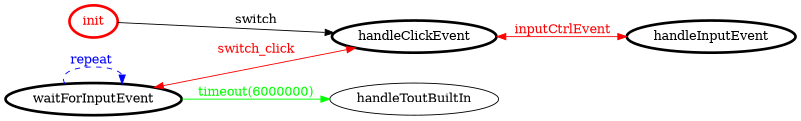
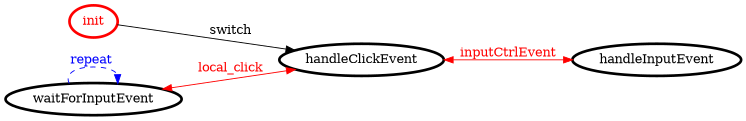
edge "handleClickEvent" -- "waitForInputEvent": label "switch_click" -> "local_click"
node "handleToutBuiltIn": removed
